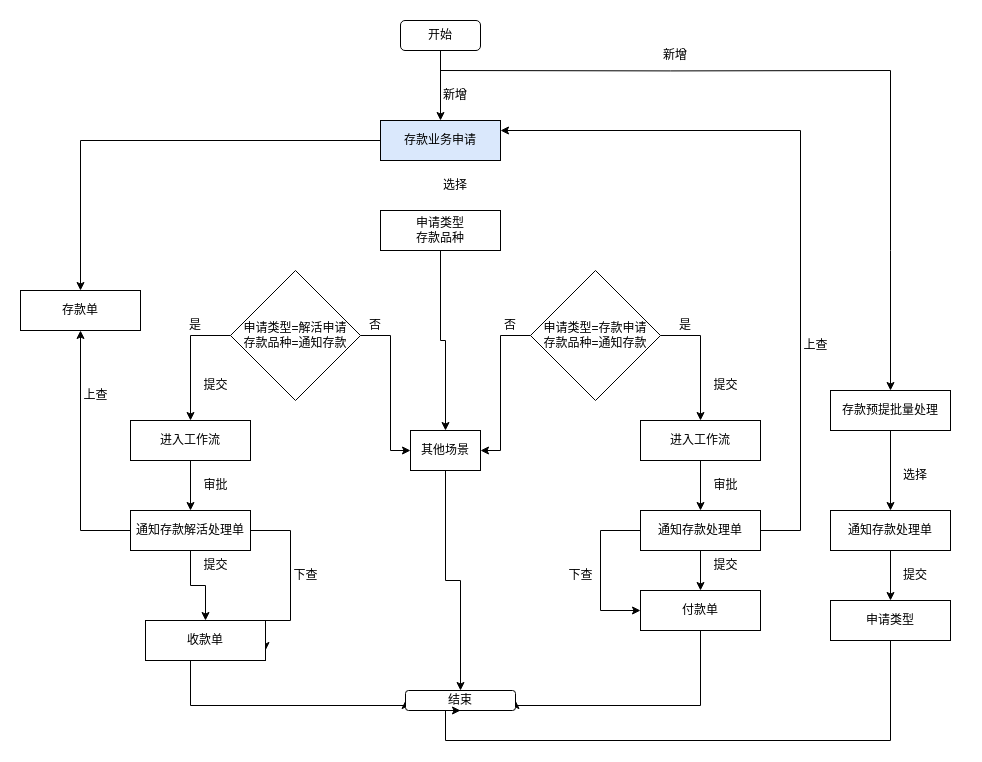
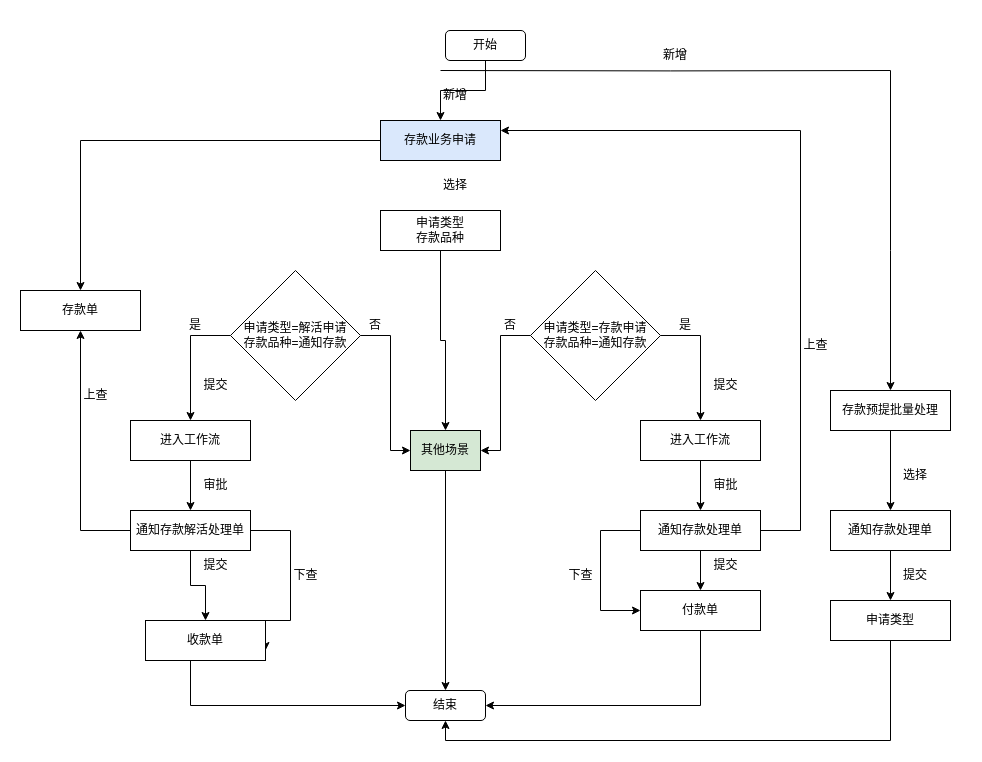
node "开始": moved (441, 36) -> (486, 46)
node "其他场景": fillcolor #ffffff -> #d5e8d4
node "结束": size 110x20 -> 80x30
